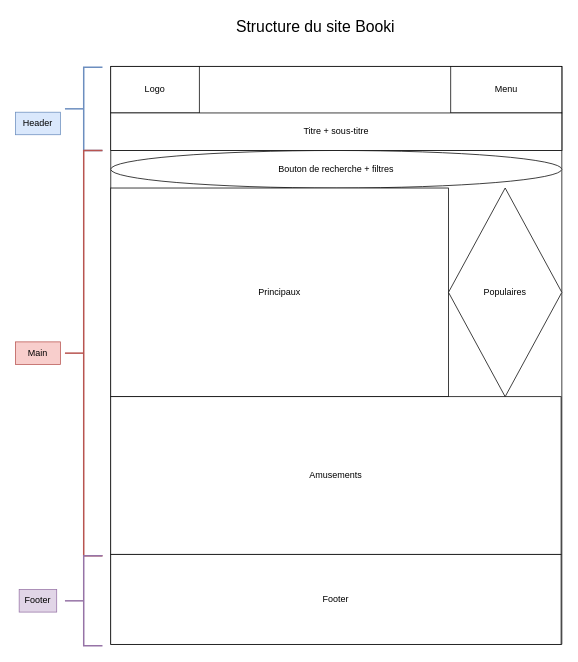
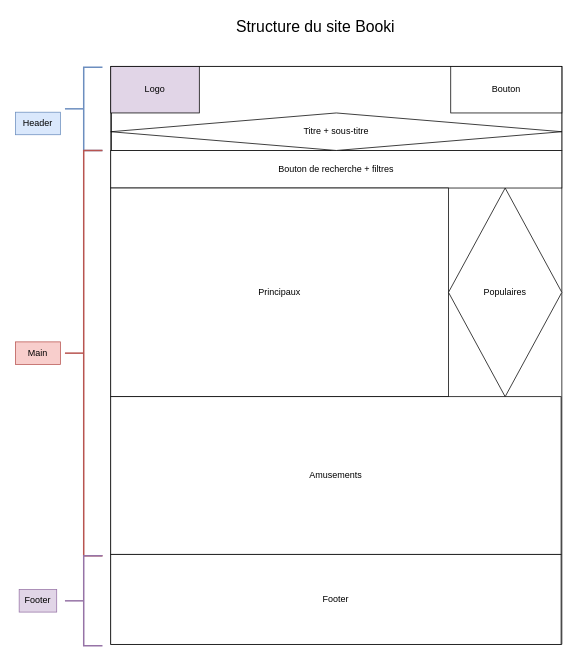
node "Logo": fillcolor #ffffff -> #e1d5e7
node "Menu": label "Menu" -> "Bouton"
node "Titre + sous-titre": shape rectangle -> diamond
node "Bouton de recherche + filtres": shape ellipse -> rectangle
